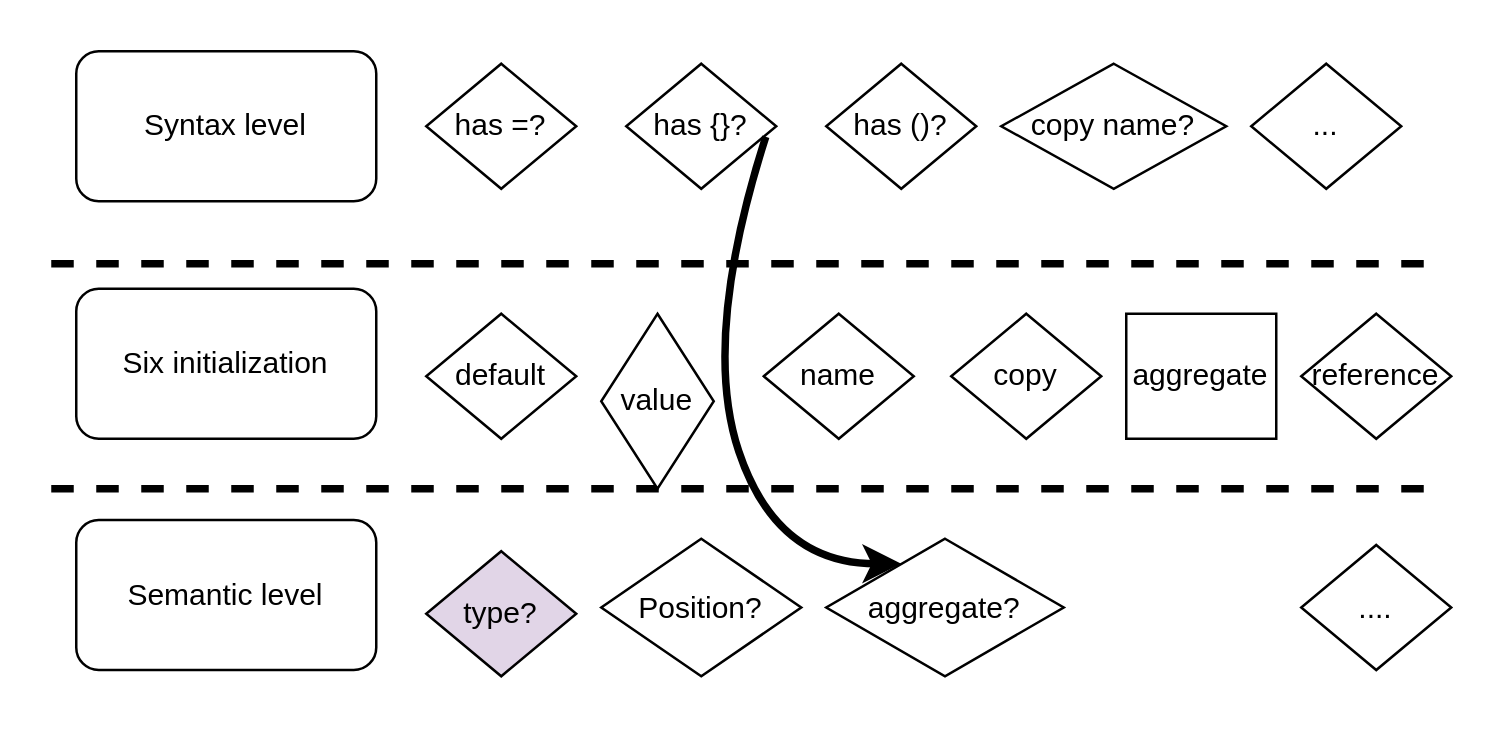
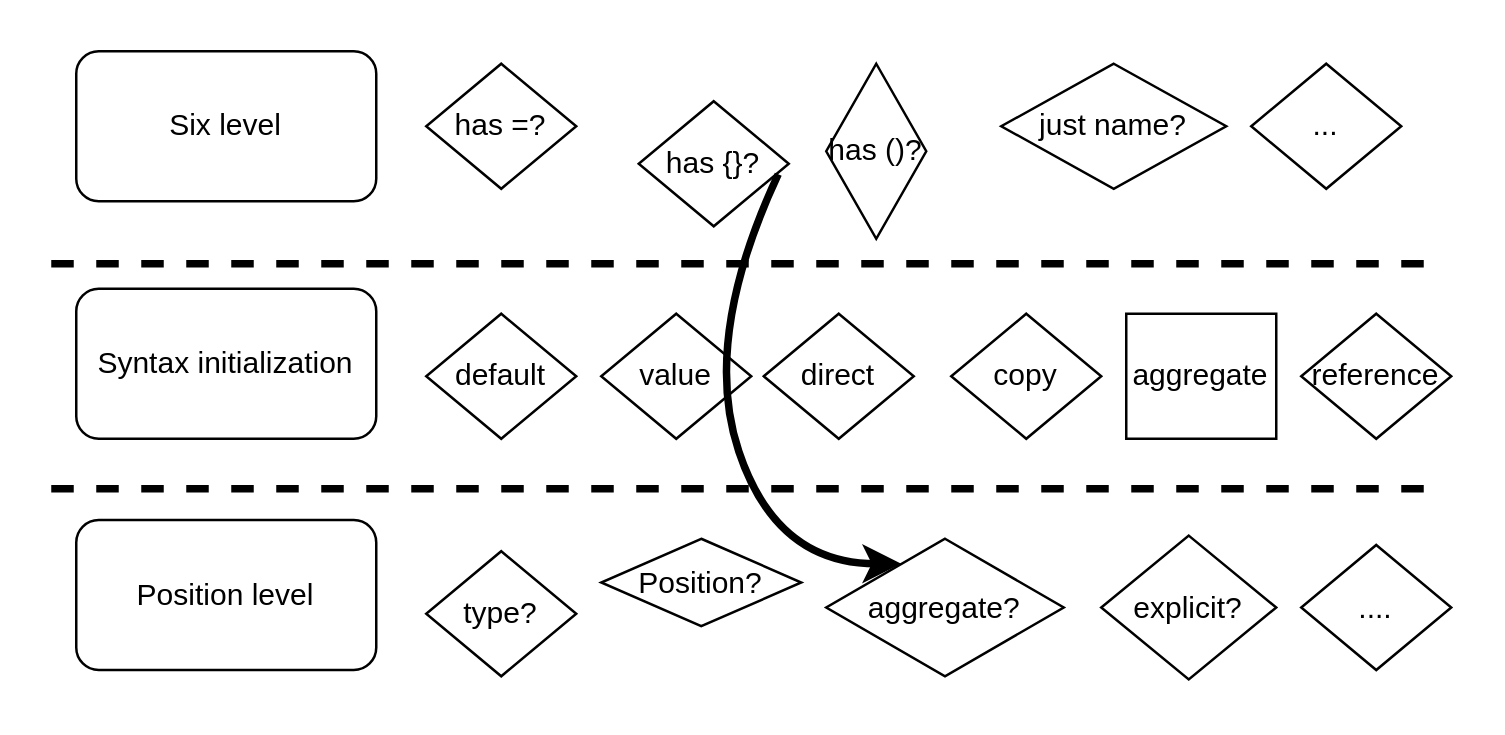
node "Syntax level": label "Syntax level" -> "Six level"
node "has {}?": moved (701, 126) -> (714, 164)
node "has ()?": size 150x125 -> 100x175
node "copy name?": label "copy name?" -> "just name?"
node "Six initialization": label "Six initialization" -> "Syntax initialization"
node "name": label "name" -> "direct"
node "value": size 113x175 -> 150x125
node "Semantic level": label "Semantic level" -> "Position level"
node "Position?": size 200x138 -> 200x88
node "explicit?": added
node "type?": fillcolor #e1d5e7 -> #ffffff
